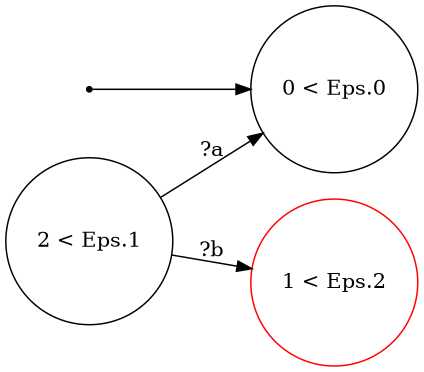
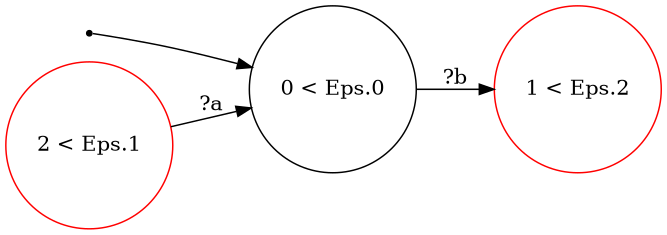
node "2 < Eps.1": color black -> red
edge "2 < Eps.1" -> "1 < Eps.2": now "0 < Eps.0" -> "1 < Eps.2"
